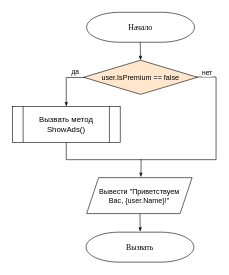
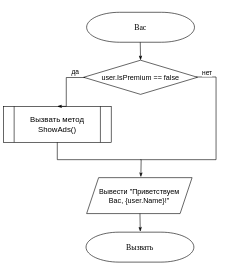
node "Начало": label "Начало" -> "Вас"
node "user.IsPremium == false": fillcolor #ffe6cc -> #ffffff
node "Вызвать метод ShowAds()": moved (66, 125) -> (57, 125)
